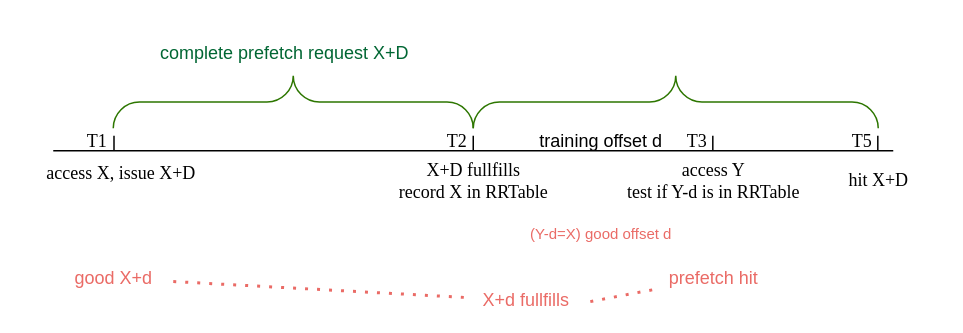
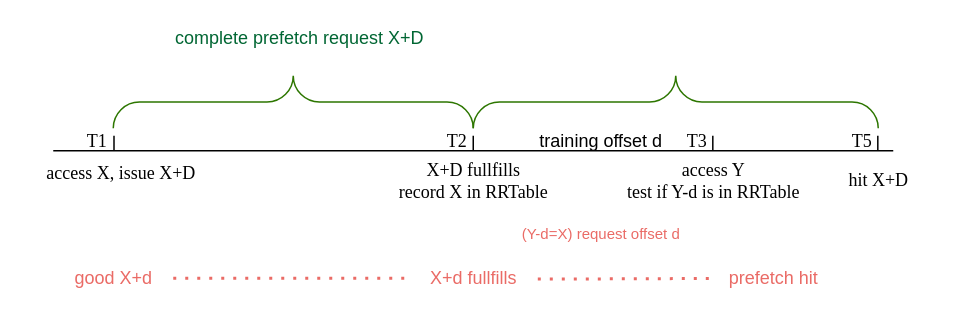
node "complete prefetch request X+D": moved (284, 53) -> (299, 38)
node "(Y-d=X) good offset d": label "(Y-d=X) good offset d" -> "(Y-d=X) request offset d"
node "prefetch hit": moved (713, 278) -> (773, 278)
node "X+d fullfills": moved (526, 301) -> (473, 278)
